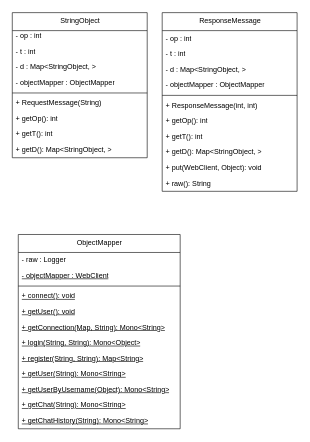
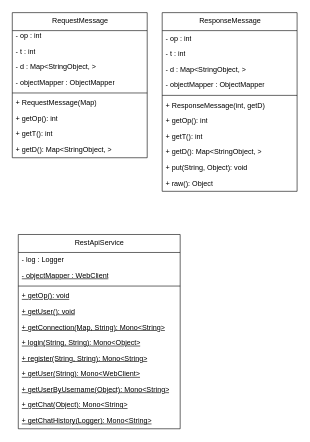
node "StringObject": label "StringObject" -> "RequestMessage"
node "+ RequestMessage(String)": label "+ RequestMessage(String)" -> "+ RequestMessage(Map)"
node "+ ResponseMessage(int, int)": label "+ ResponseMessage(int, int)" -> "+ ResponseMessage(int, getD)"
node "+ put(WebClient, Object): void": label "+ put(WebClient, Object): void" -> "+ put(String, Object): void"
node "+ raw(): String": label "+ raw(): String" -> "+ raw(): Object"
node "ObjectMapper": label "ObjectMapper" -> "RestApiService"
node "- raw : Logger": label "- raw : Logger" -> "- log : Logger"
node "+ connect(): void": label "+ connect(): void" -> "+ getOp(): void"
node "+ register(String, String): Map<String>": label "+ register(String, String): Map<String>" -> "+ register(String, String): Mono<String>"
node "+ getUser(String): Mono<String>": label "+ getUser(String): Mono<String>" -> "+ getUser(String): Mono<WebClient>"
node "+ getChat(String): Mono<String>": label "+ getChat(String): Mono<String>" -> "+ getChat(Object): Mono<String>"
node "+ getChatHistory(String): Mono<String>": label "+ getChatHistory(String): Mono<String>" -> "+ getChatHistory(Logger): Mono<String>"
